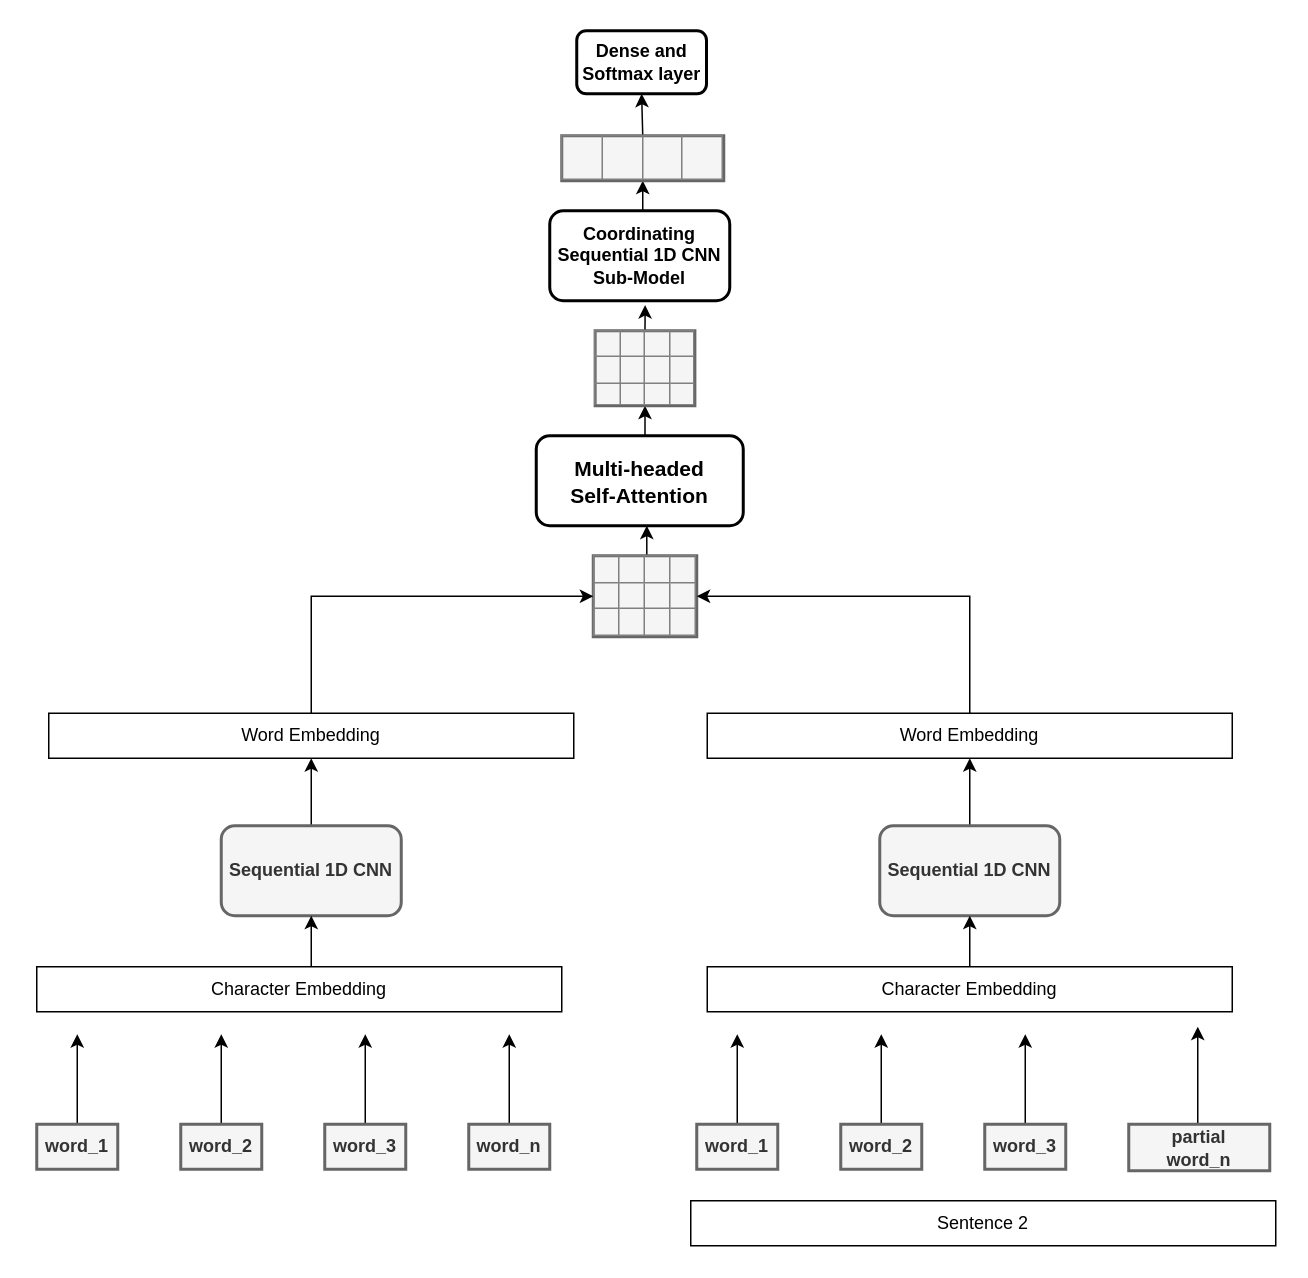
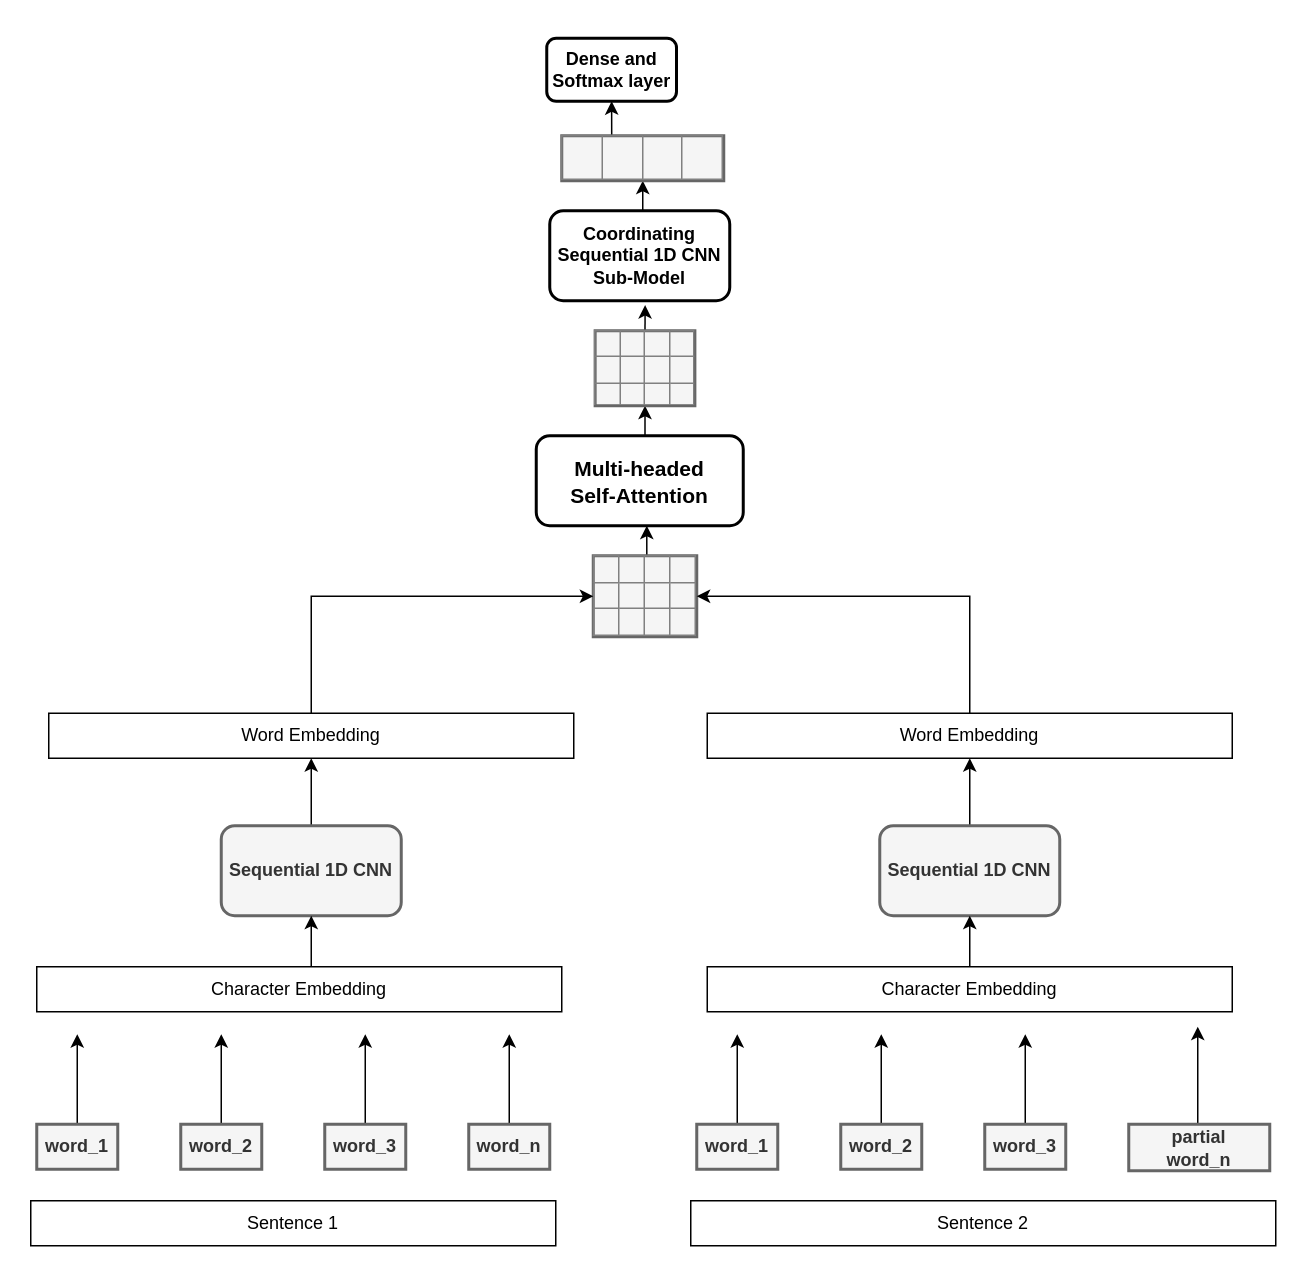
node "Dense and Softmax layer": moved (642, 62) -> (612, 70)
node "Sentence 1": added
